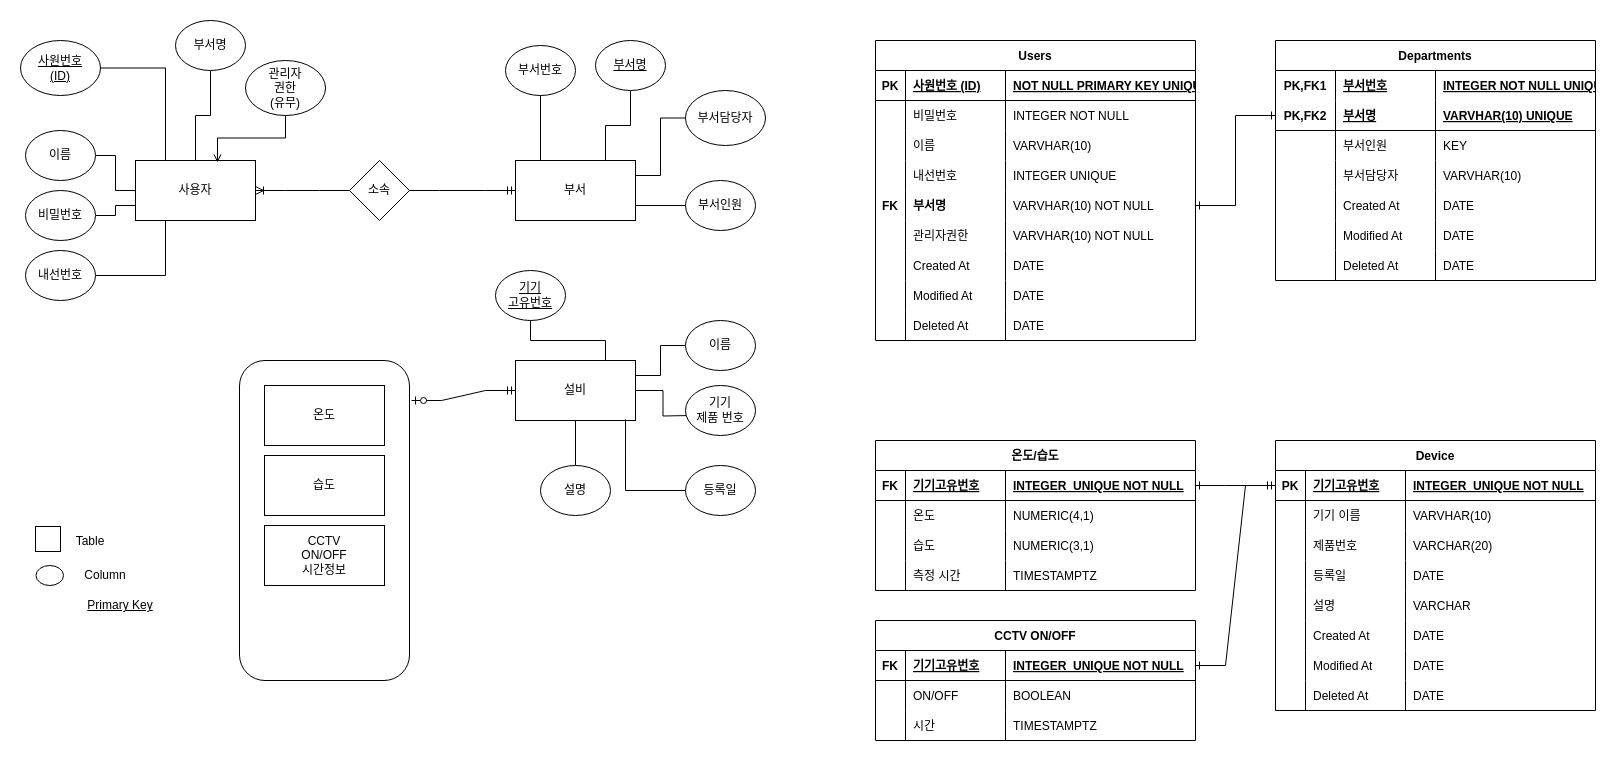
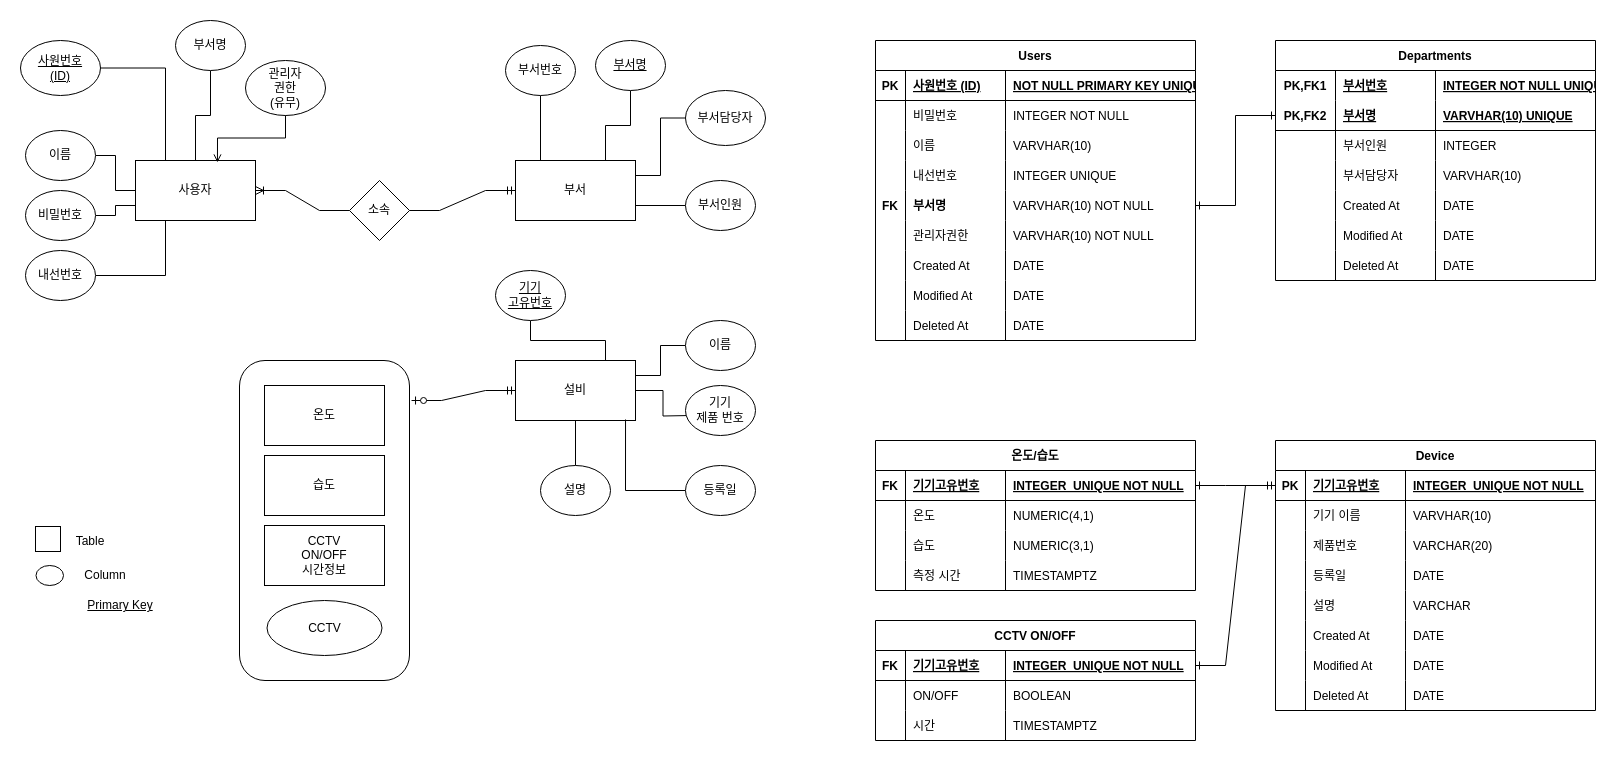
node "KEY": label "KEY" -> "INTEGER"
node "소속": moved (380, 191) -> (380, 211)
node "CCTV": added
